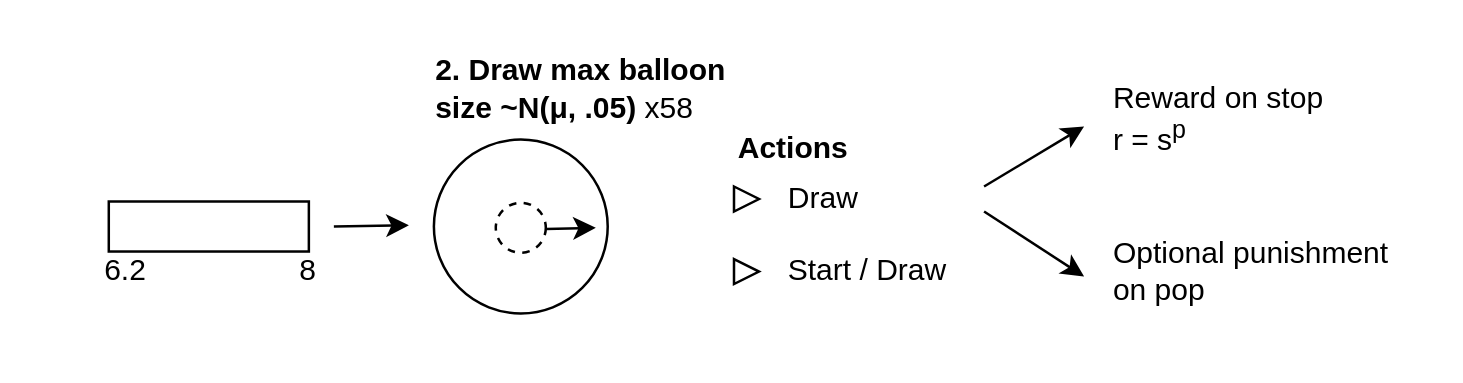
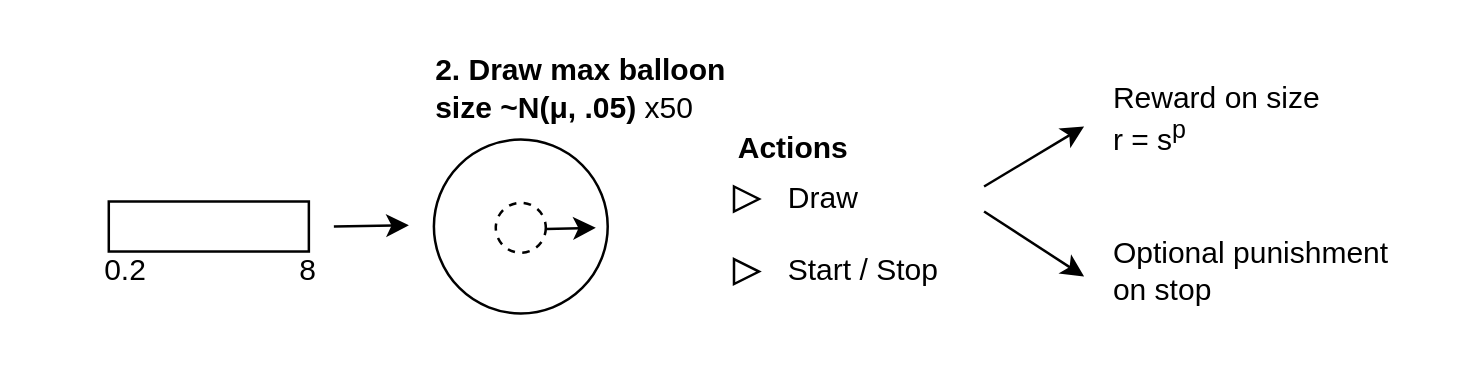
node "2. Draw max balloon size ~N(μ, .05) x58": label "2. Draw max balloon size ~N(μ, .05) x58" -> "2. Draw max balloon size ~N(μ, .05) x50"
node "Reward on stop r = sp": label "Reward on stop r = sp" -> "Reward on size r = sp"
node "6.2": label "6.2" -> "0.2"
node "Start / Draw": label "Start / Draw" -> "Start / Stop"
node "Optional punishment on pop": label "Optional punishment on pop" -> "Optional punishment on stop"
